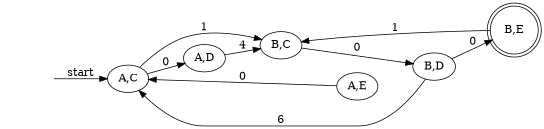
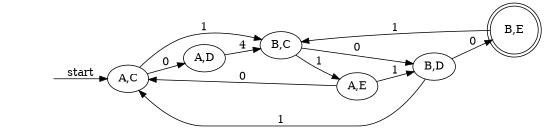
edge "B,C" -> "A,E": added, label "1"
edge "A,E" -> "B,D": added, label "1"
edge "B,D" -> "A,C": label "6" -> "1"
